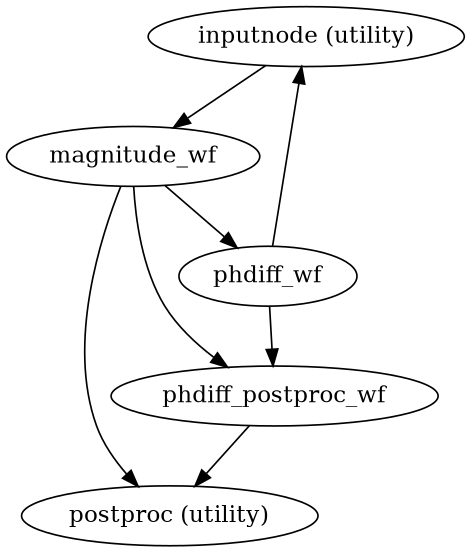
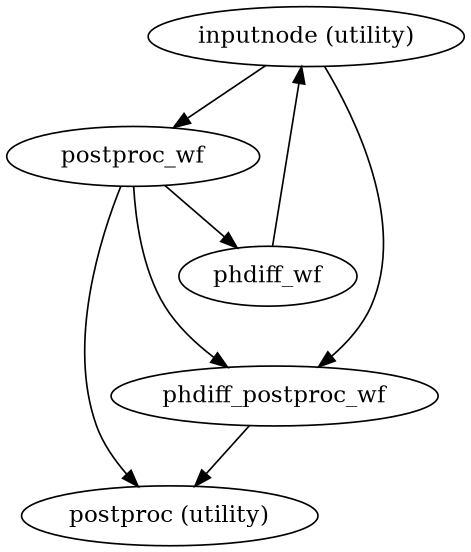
node "magnitude_wf": label "magnitude_wf" -> "postproc_wf"
edge "phdiff_wf" -> "phdiff_postproc_wf": now "inputnode (utility)" -> "phdiff_postproc_wf"
